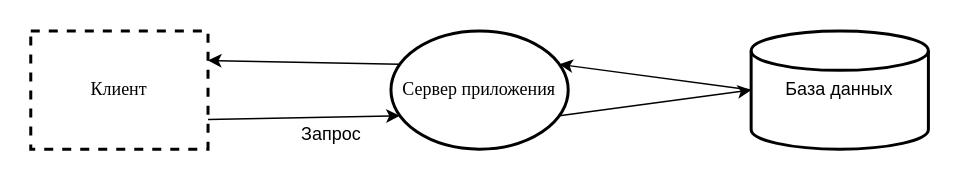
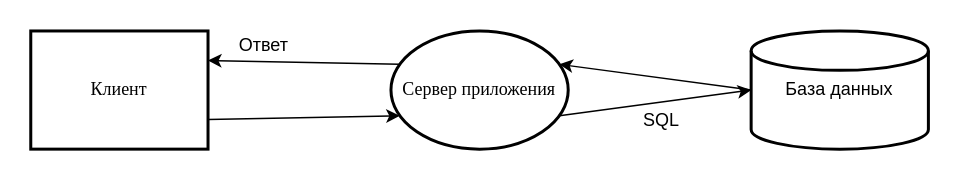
node "Ответ": added
node "Клиент": style dashed -> solid
node "SQL": added
node "Запрос": removed
